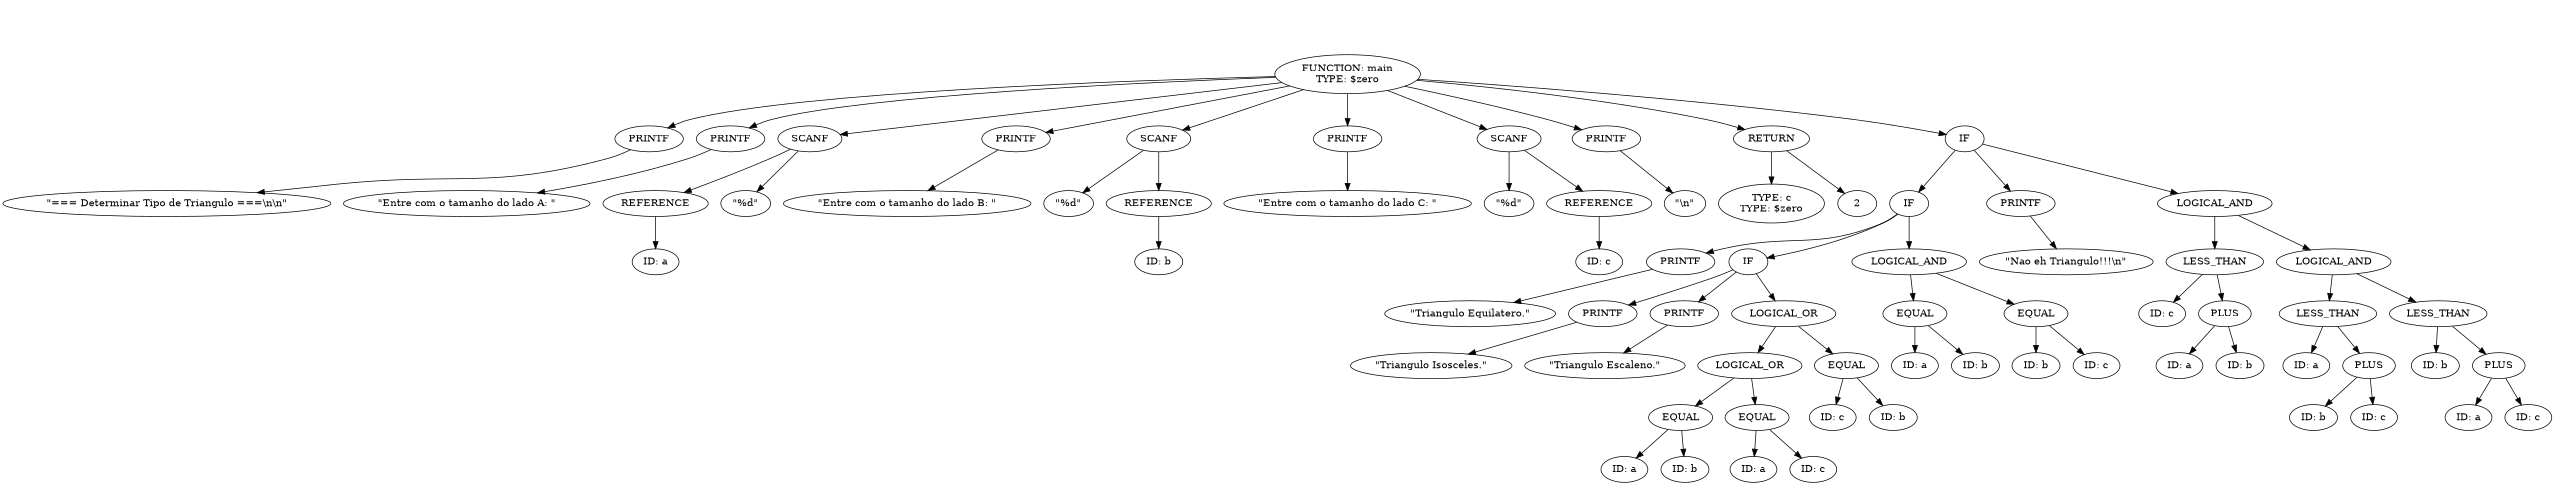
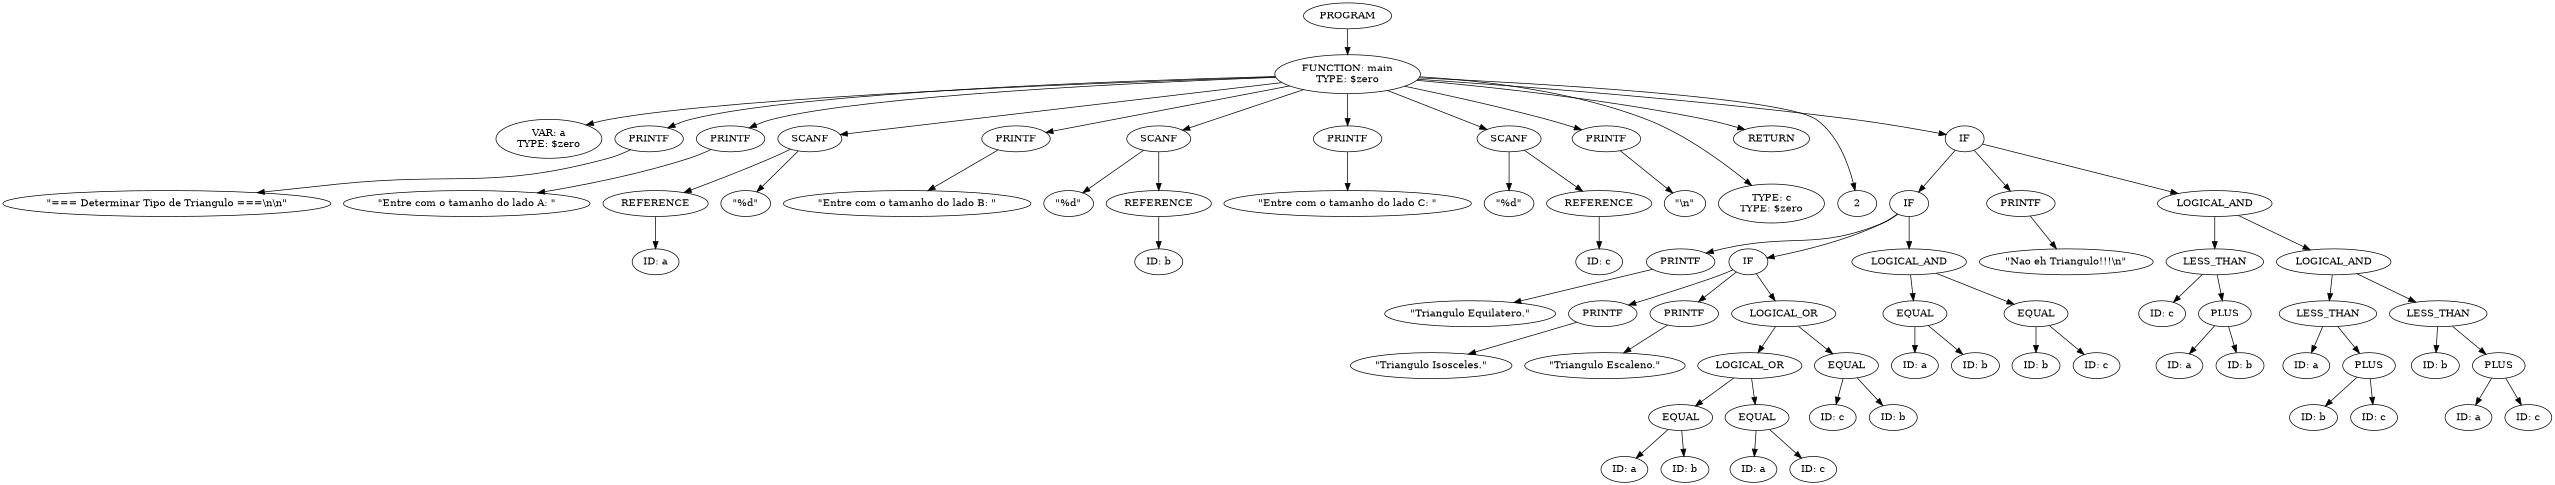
node "PROGRAM": added
node "VAR: a TYPE: $zero": added
edge "RETURN" -> "TYPE: c TYPE: $zero": now "FUNCTION: main TYPE: $zero" -> "TYPE: c TYPE: $zero"
edge "RETURN" -> "2": now "FUNCTION: main TYPE: $zero" -> "2"
